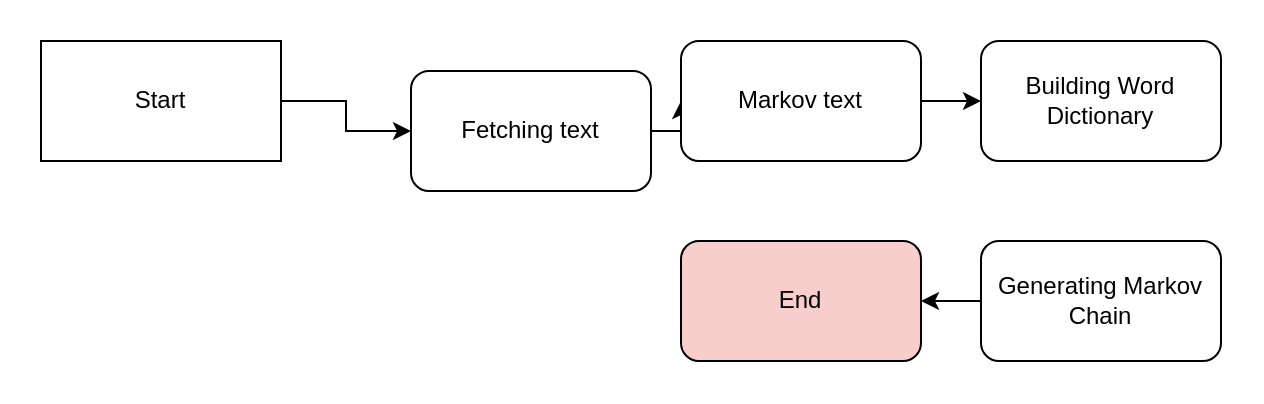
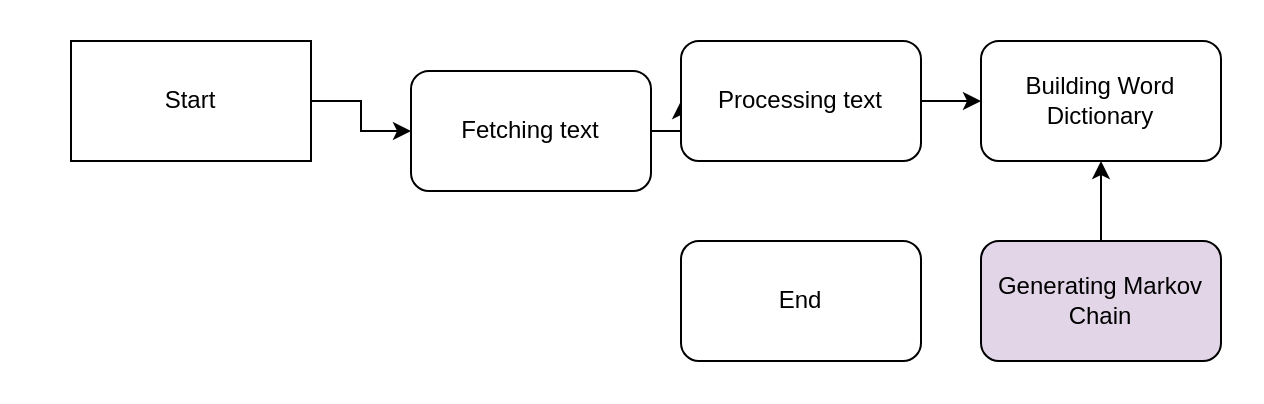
node "Start": moved (161, 101) -> (191, 101)
node "Markov text": label "Markov text" -> "Processing text"
node "End": fillcolor #f8cecc -> #ffffff
edge "Generating Markov Chain" -> "End": now "Generating Markov Chain" -> "Building Word Dictionary"
node "Generating Markov Chain": fillcolor #ffffff -> #e1d5e7
